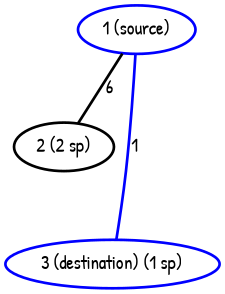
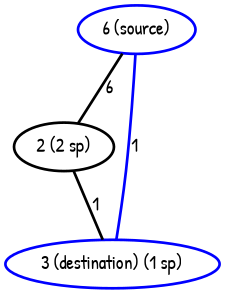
node "1 (source)": label "1 (source)" -> "6 (source)"
edge "2 (2 sp)" -- "3 (destination) (1 sp)": added, label "1"
